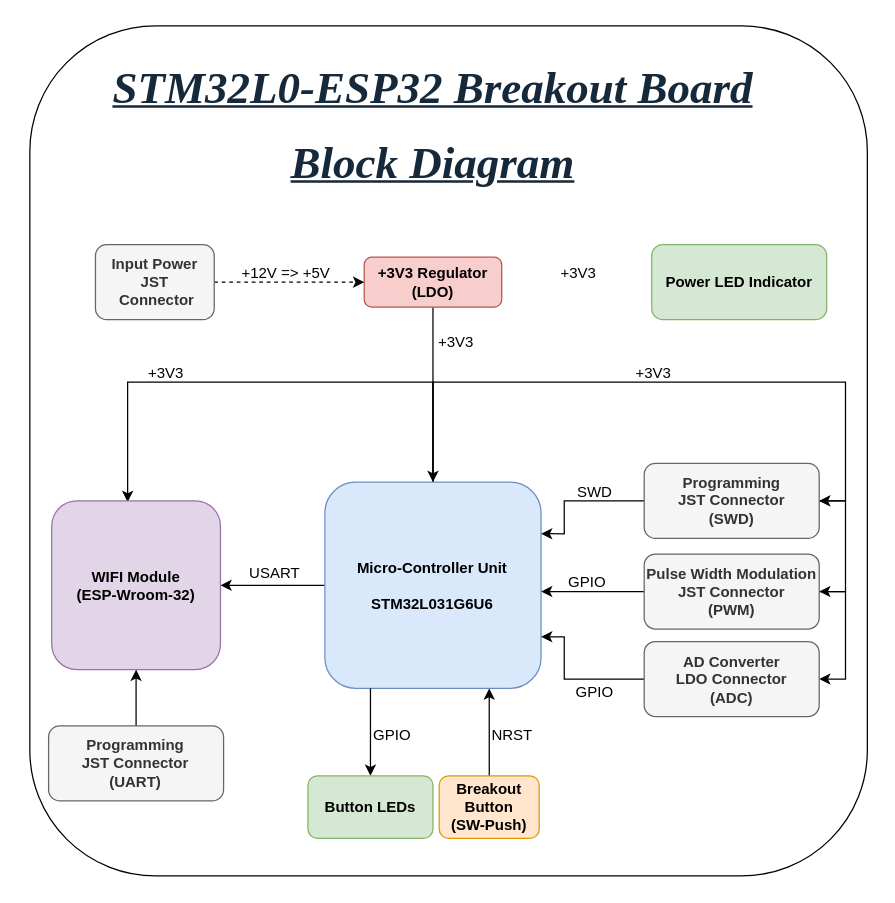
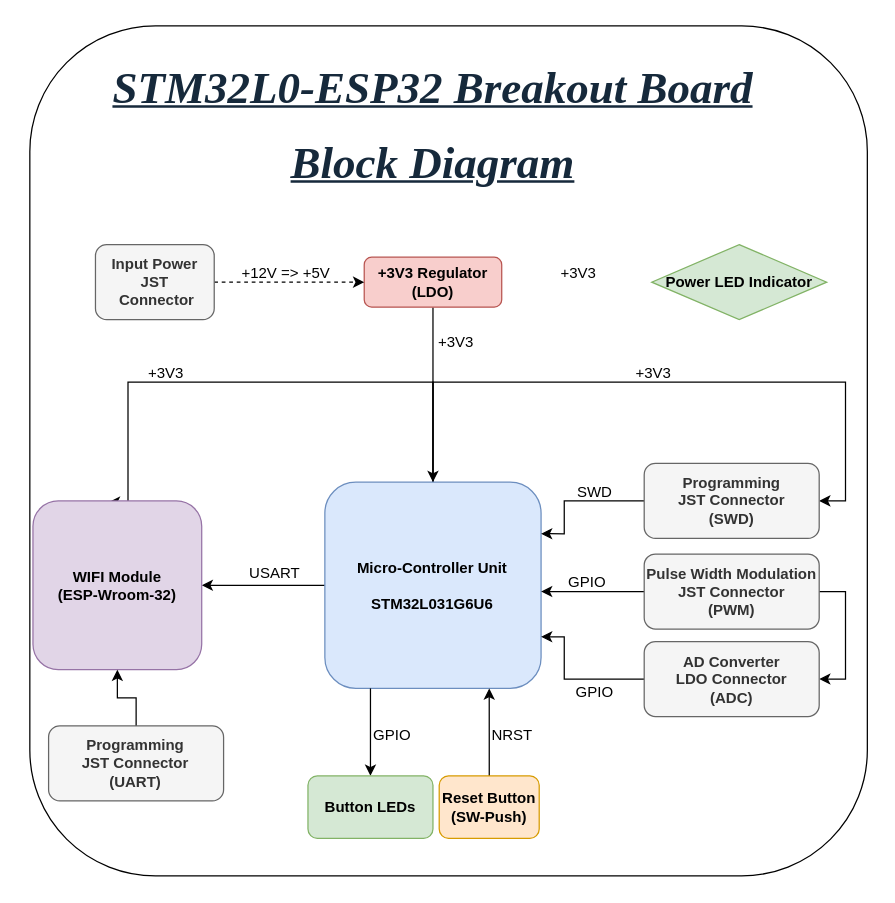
node "Power LED Indicator": shape rounded rectangle -> diamond
edge "Programming JST Connector (SWD)" -> "Pulse Width Modulation JST Connector (PWM)": removed
node "WIFI Module (ESP-Wroom-32)": moved (136, 585) -> (117, 585)
node "Breakout Button (SW-Push)": label "Breakout Button (SW-Push)" -> "Reset Button (SW-Push)"
